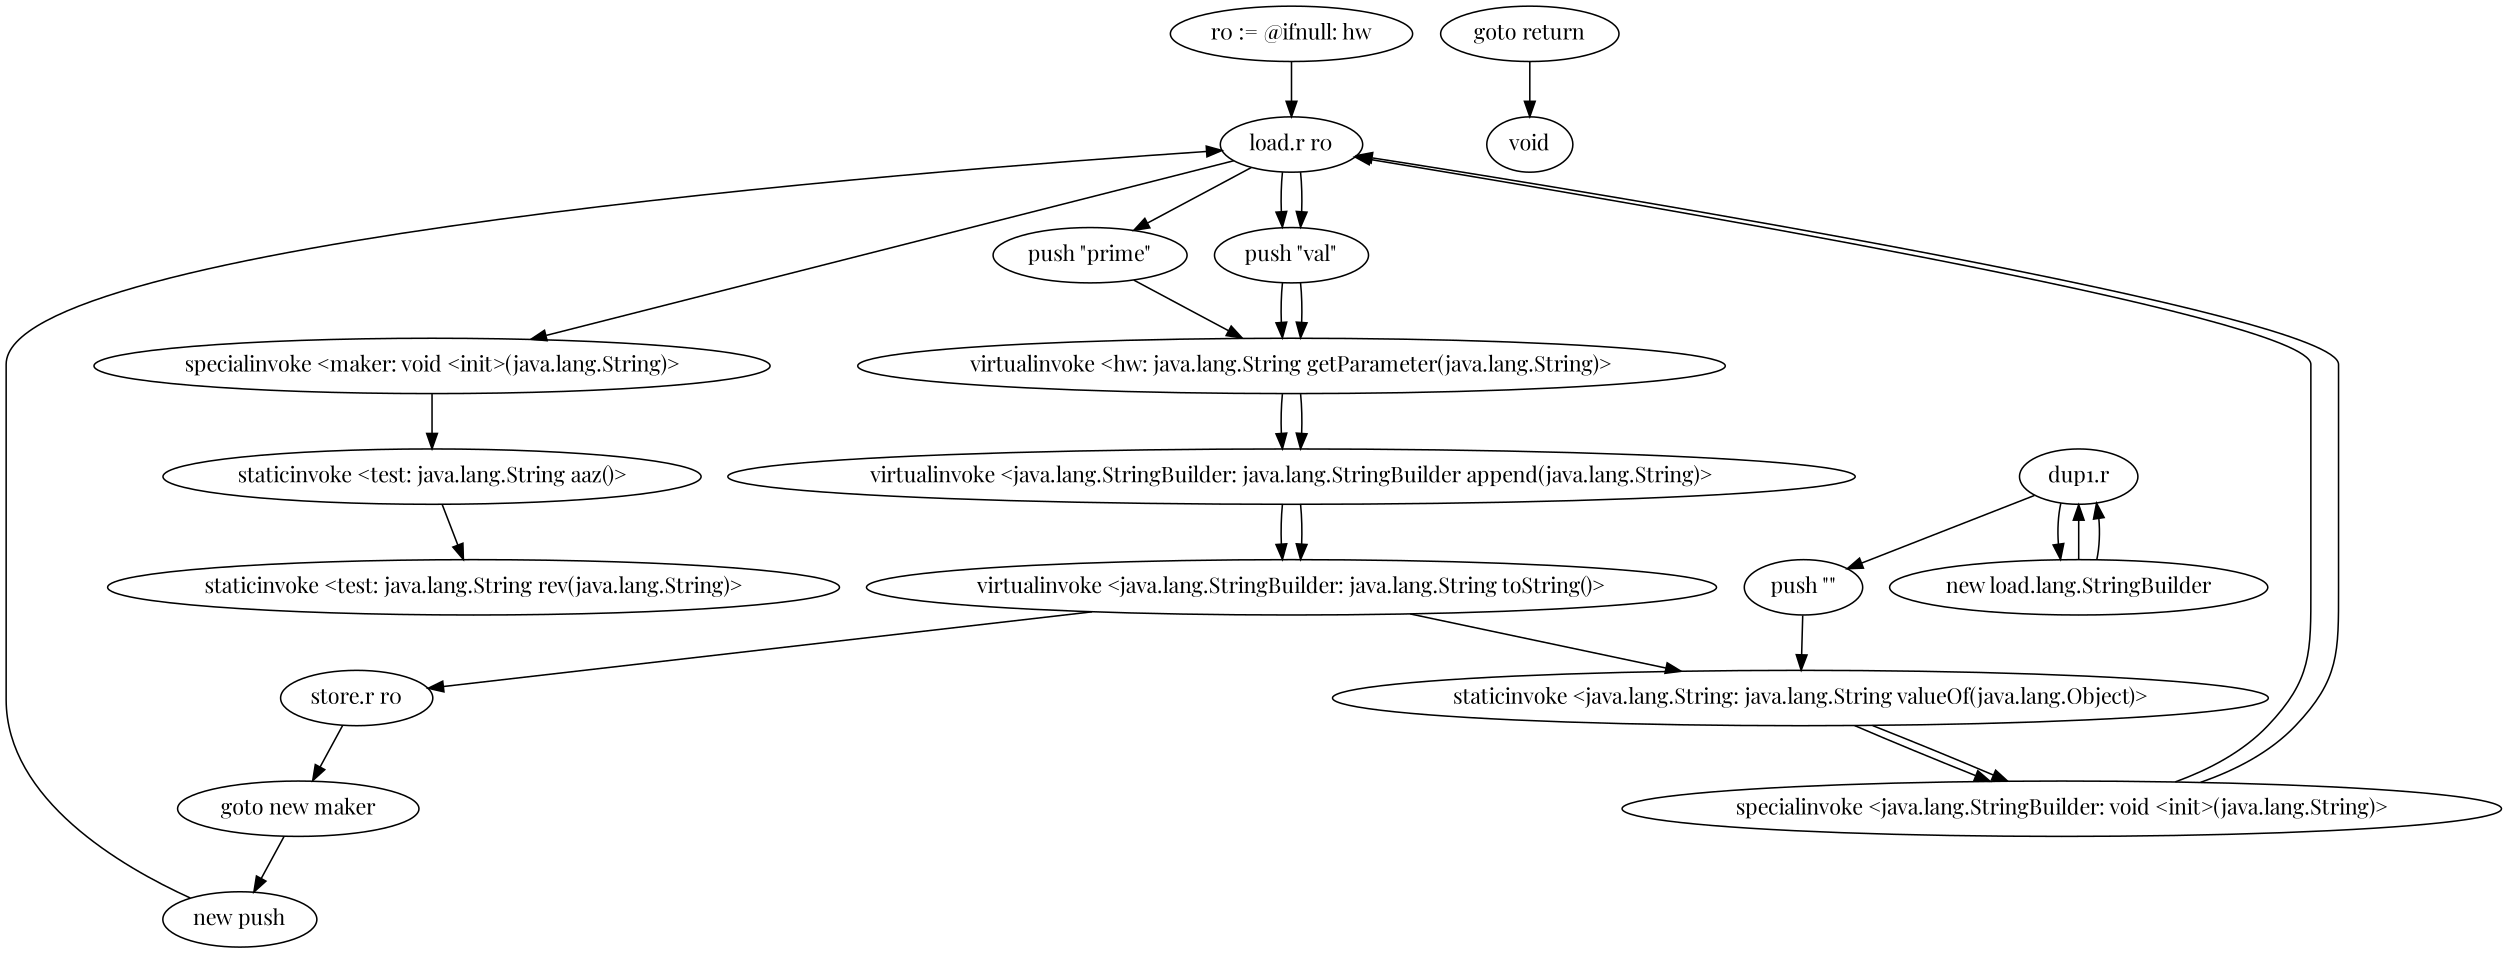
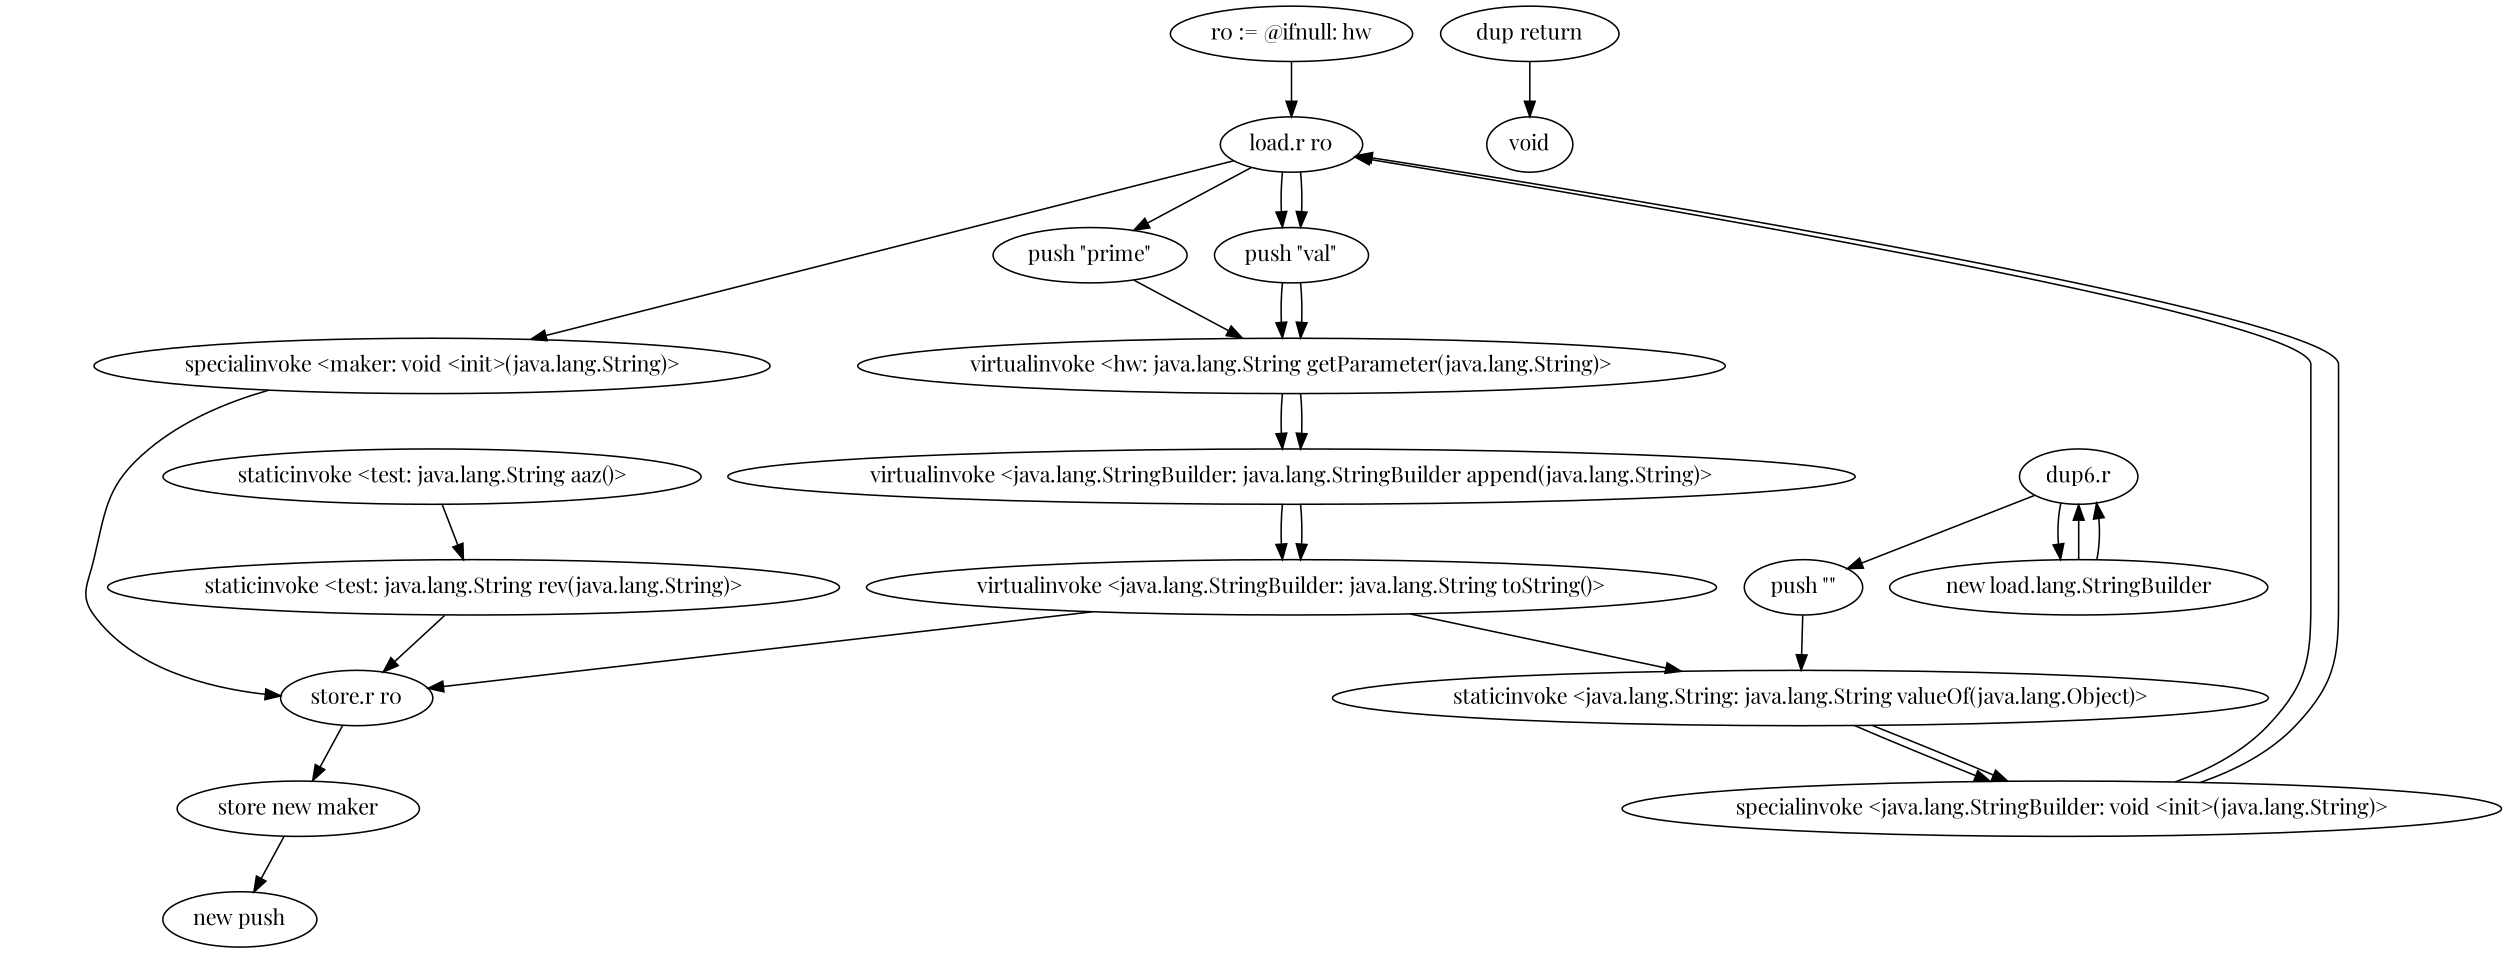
node "goto return": label "goto return" -> "dup return"
edge "new push" -> "load.r r0": removed
edge "specialinvoke <maker: void <init>(java.lang.String)>" -> "staticinvoke <test: java.lang.String aaz()>": now "specialinvoke <maker: void <init>(java.lang.String)>" -> "store.r r0"
node "dup1.r": label "dup1.r" -> "dup6.r"
edge "staticinvoke <test: java.lang.String rev(java.lang.String)>" -> "store.r r0": added
node "goto new maker": label "goto new maker" -> "store new maker"
